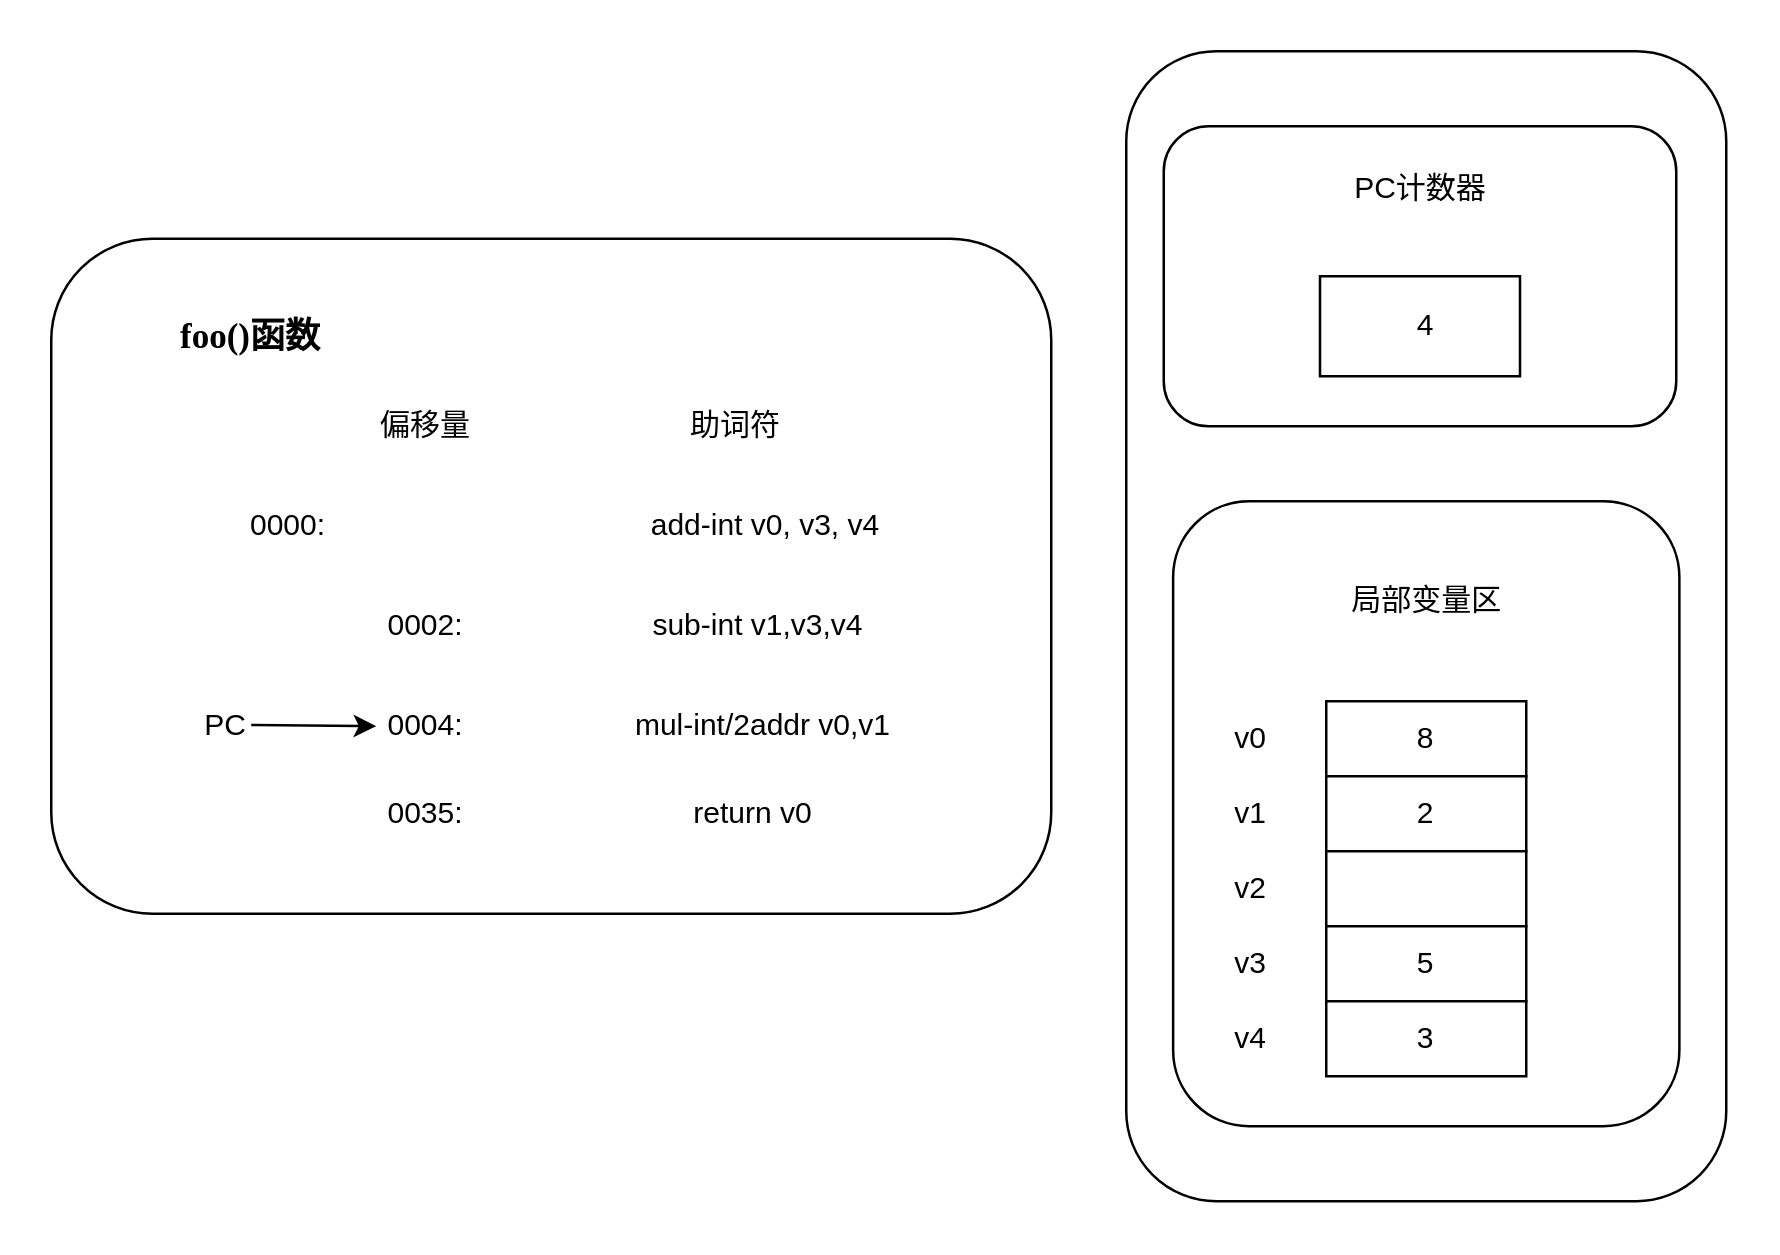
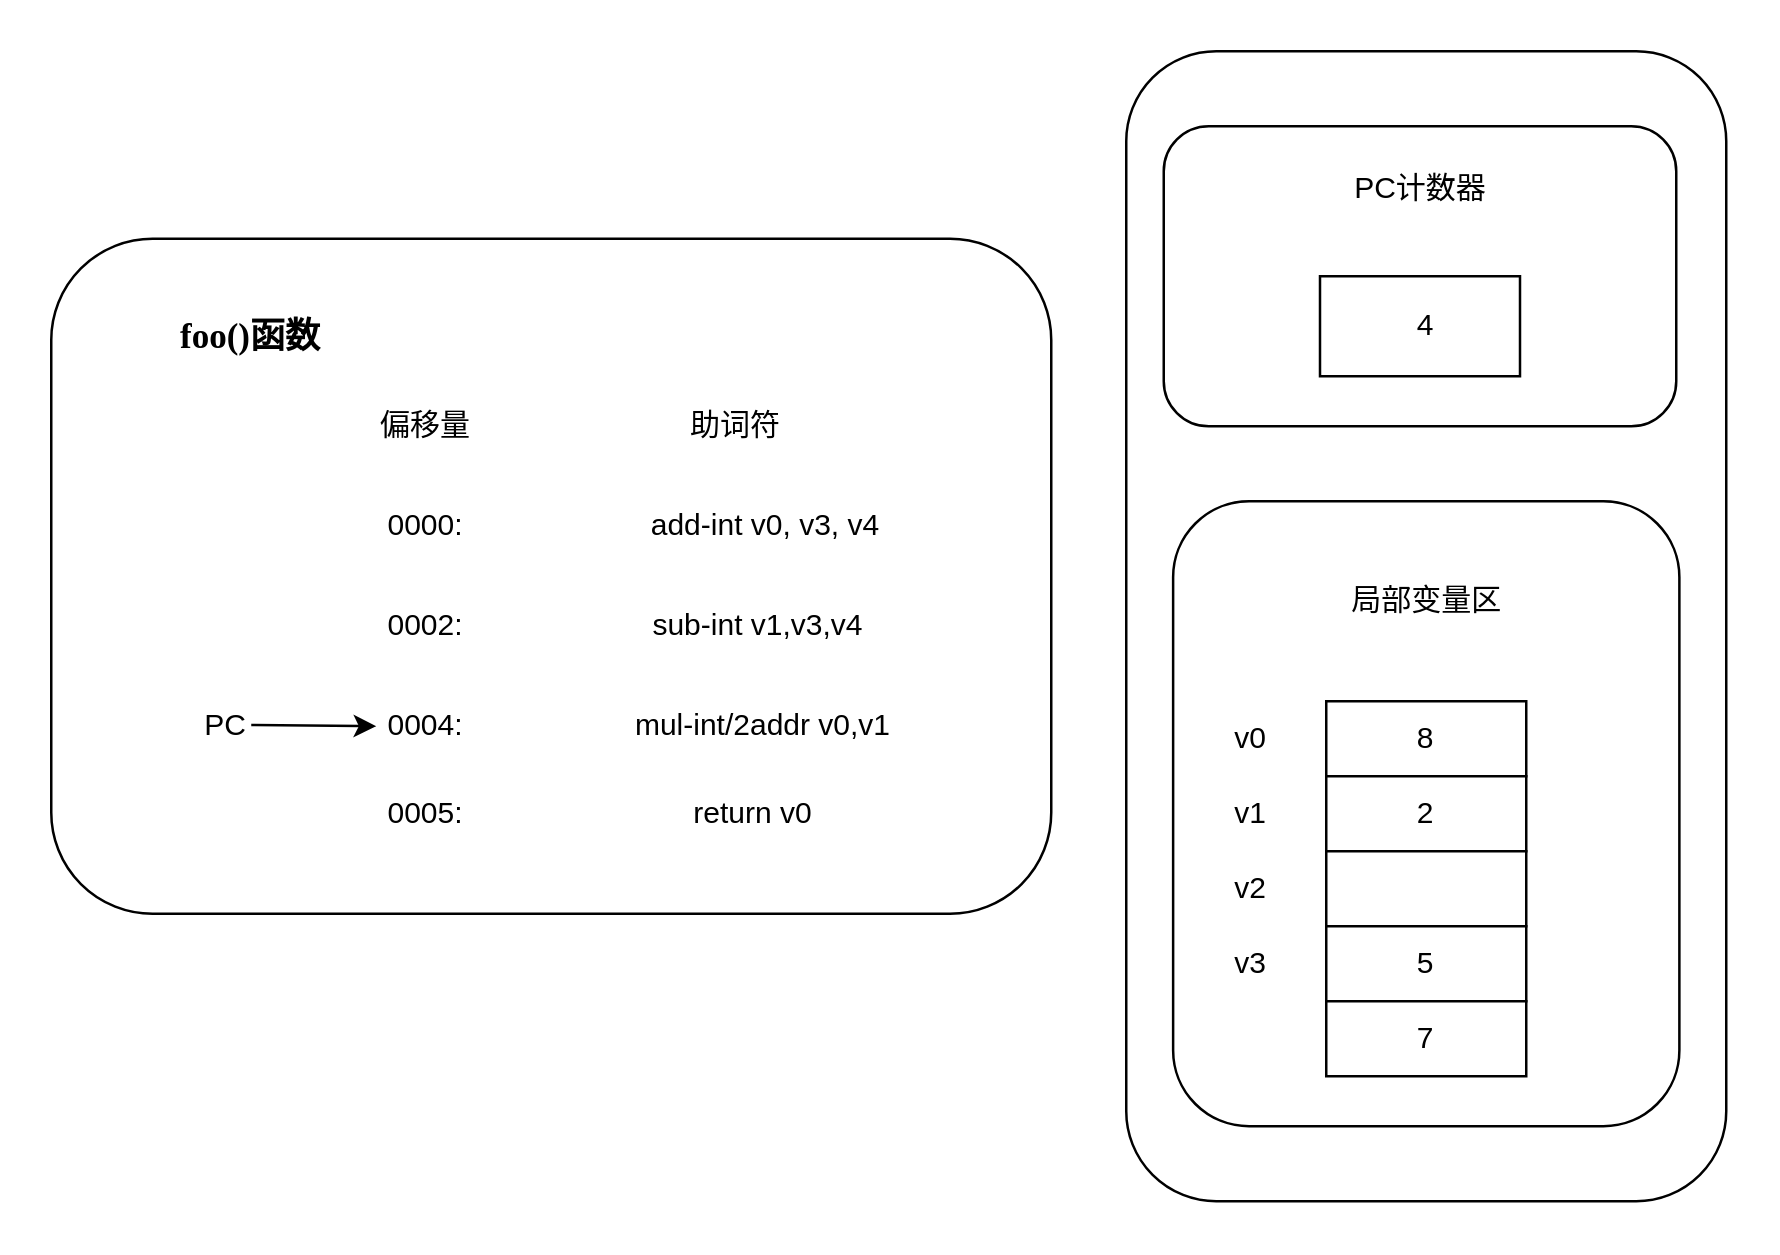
node "0000:": moved (289, 526) -> (426, 526)
node "0035:": label "0035:" -> "0005:"
node "v4": removed
node "3": label "3" -> "7"
